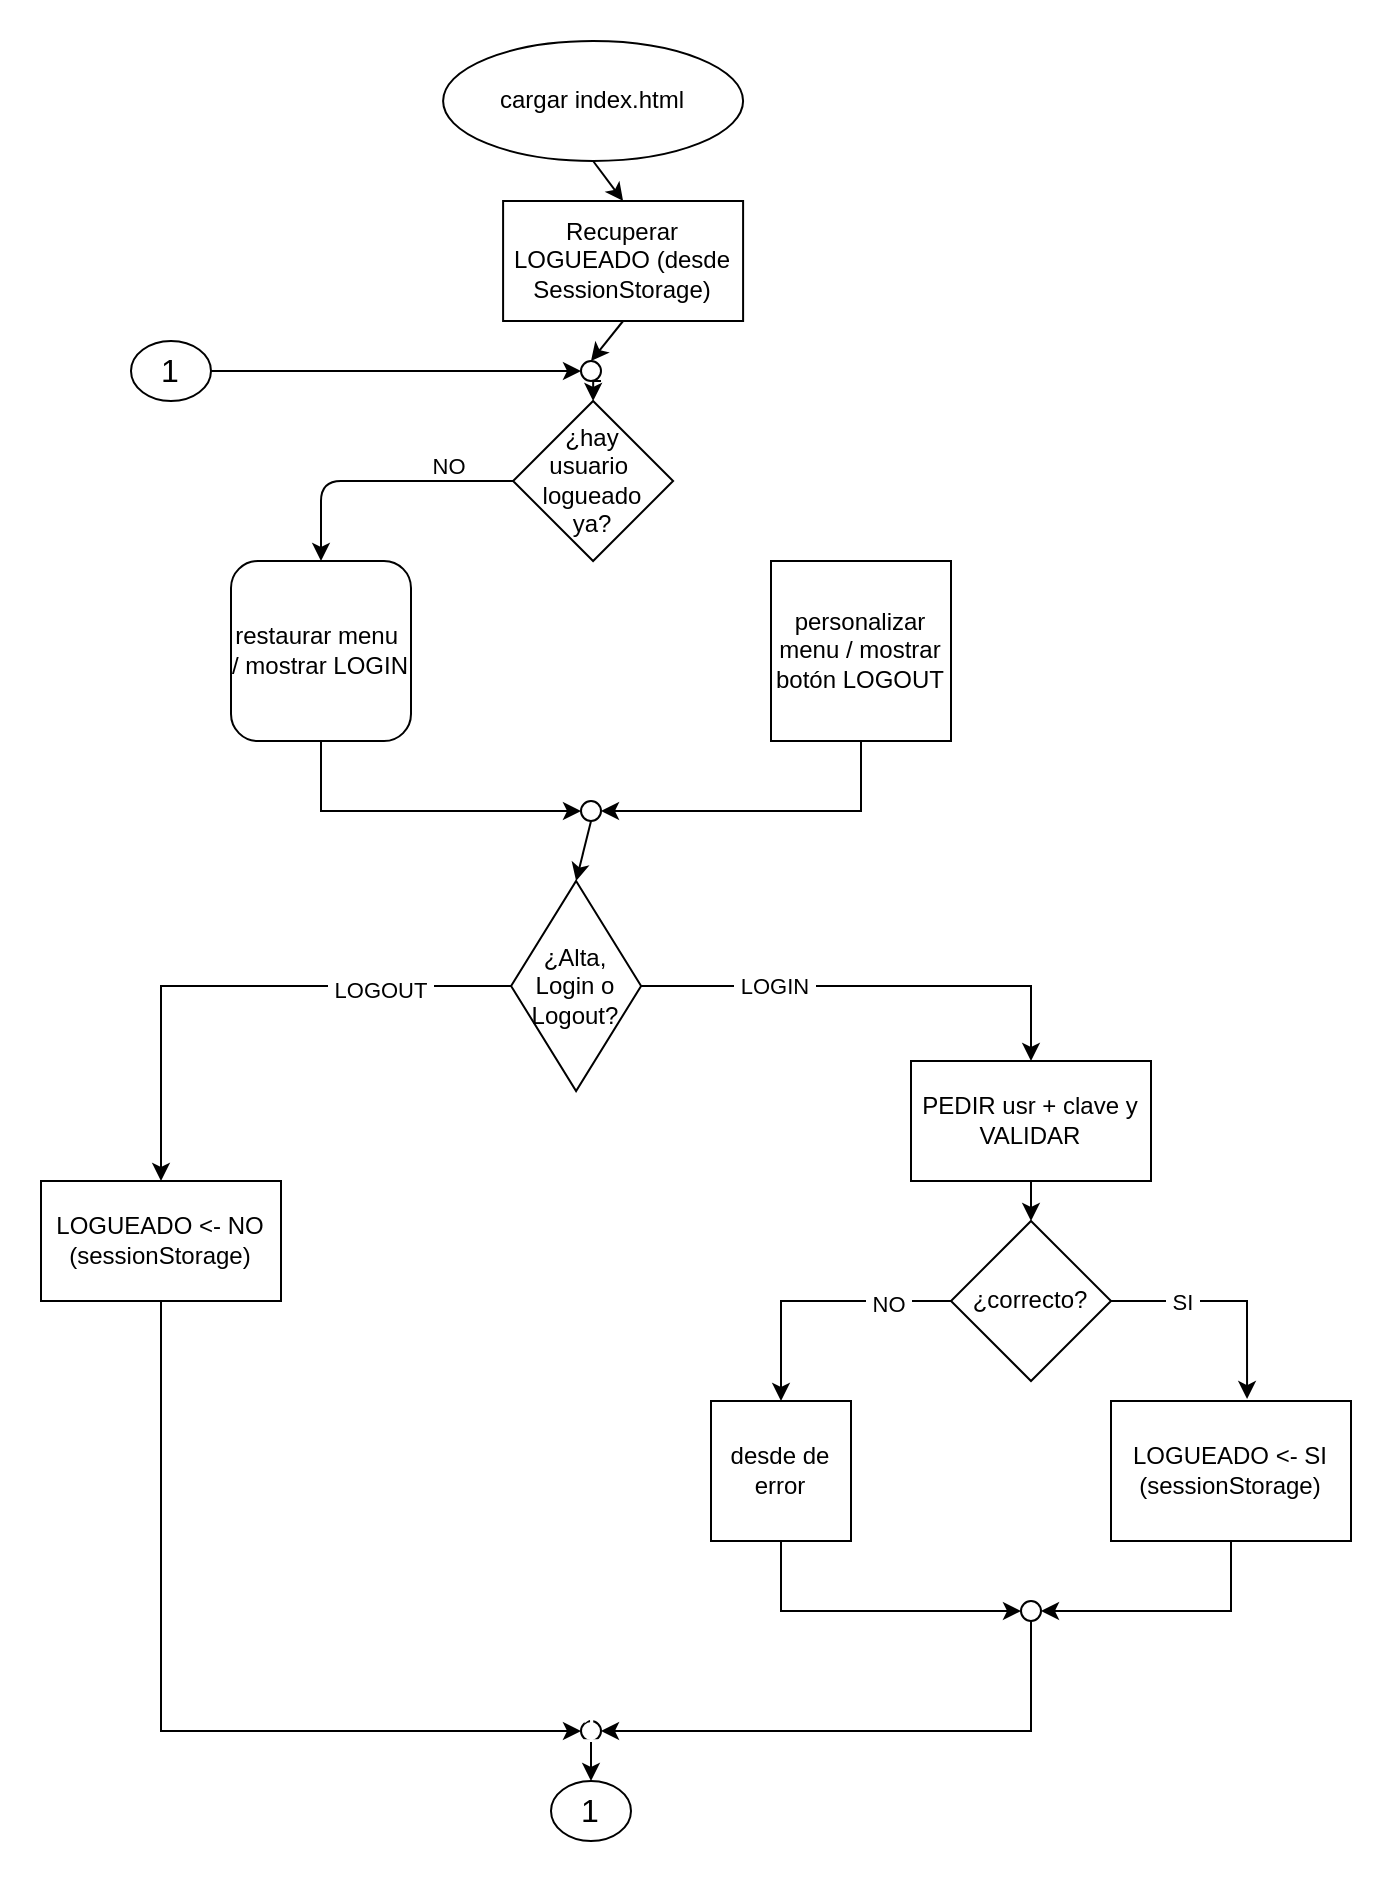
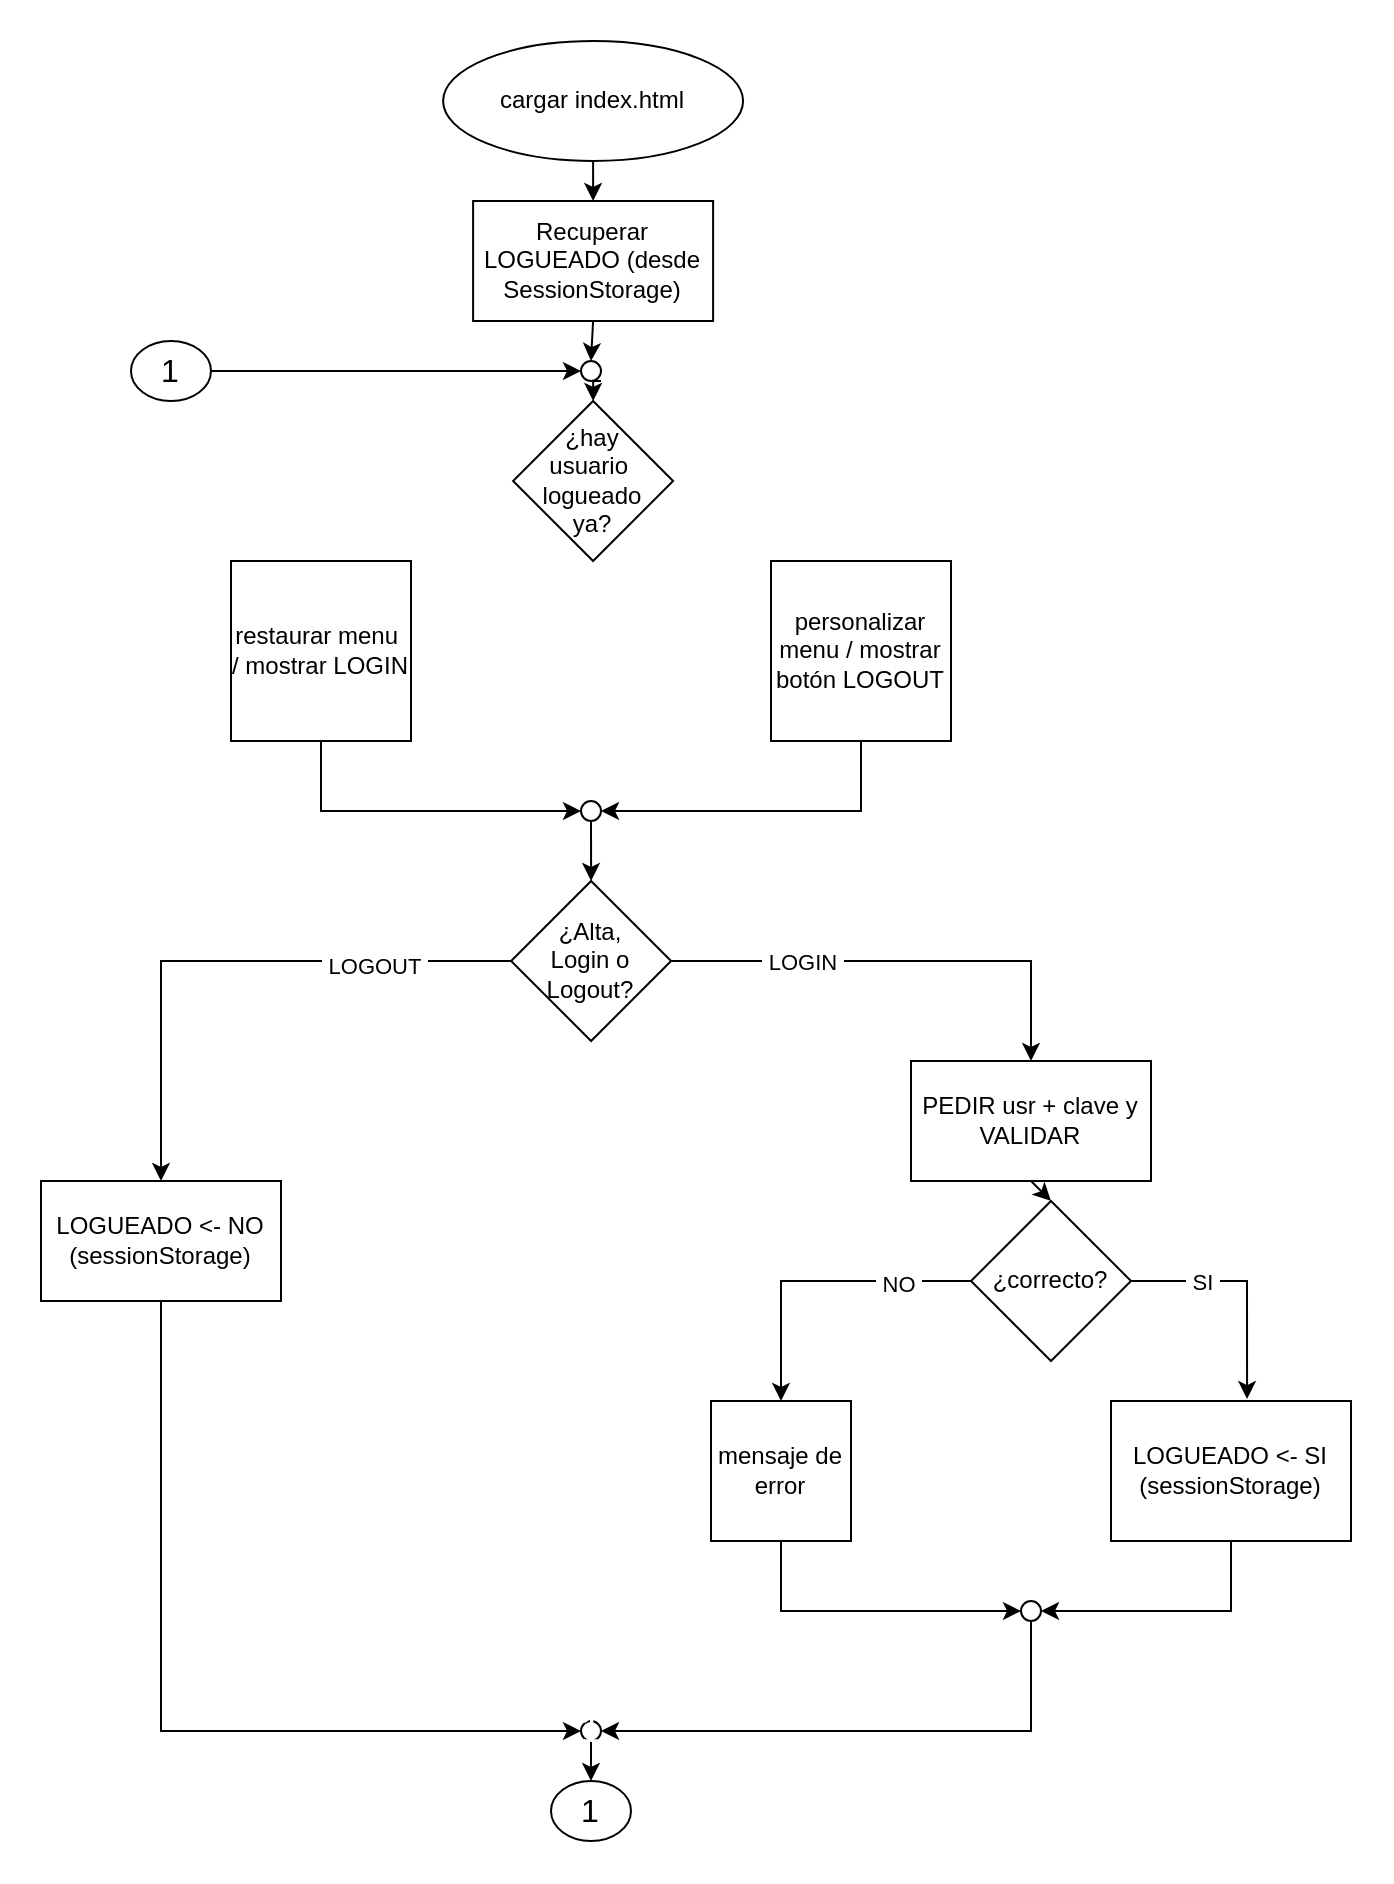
node "Recuperar LOGUEADO (desde SessionStorage)": moved (623, 261) -> (593, 261)
edge "¿hay usuario logueado ya?" -> "restaurar menu / mostrar LOGIN": removed, label "NO"
node "restaurar menu / mostrar LOGIN": shape rounded rectangle -> rectangle
node "¿Alta, Login o Logout?": size 130x210 -> 160x160
node "¿correcto?": moved (1031, 1301) -> (1051, 1281)
node "desde de error": label "desde de error" -> "mensaje de error"
